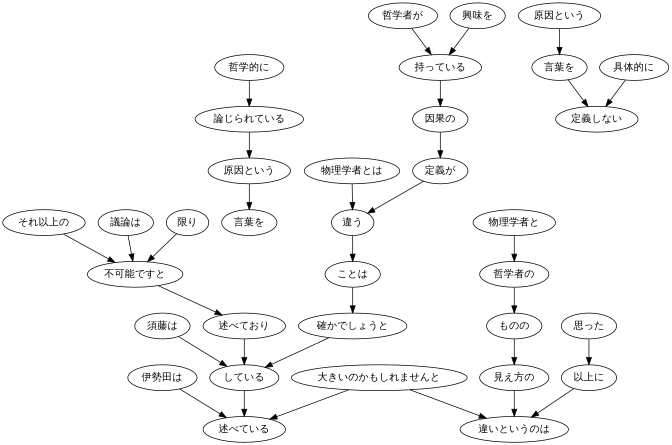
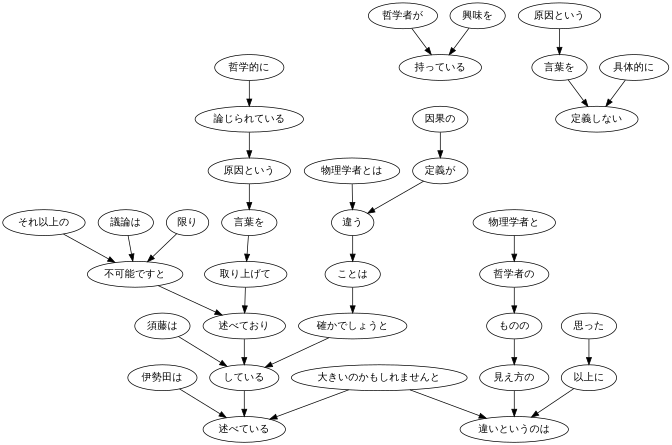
edge "持っている" -> "因果の": removed
node "取り上げて": added
